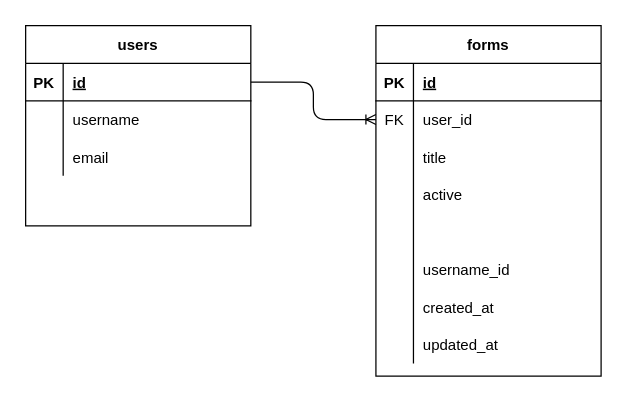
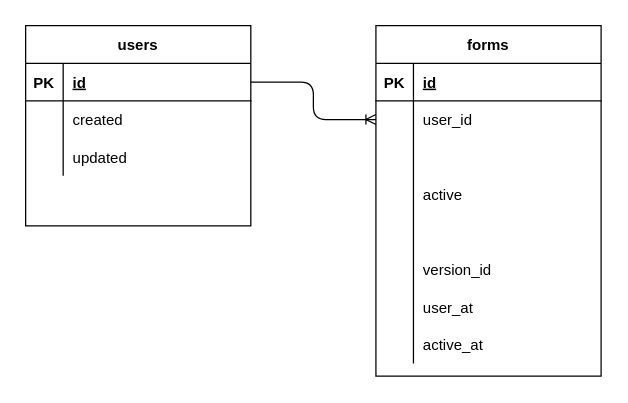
node "FK": removed
node "username": label "username" -> "created"
node "title": removed
node "email": label "email" -> "updated"
node "username_id": label "username_id" -> "version_id"
node "created_at": label "created_at" -> "user_at"
node "updated_at": label "updated_at" -> "active_at"
